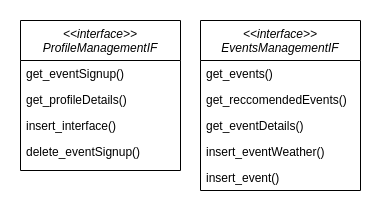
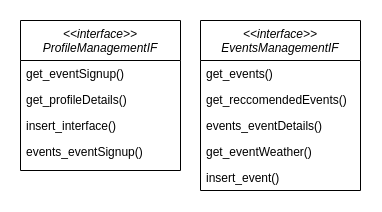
node "get_eventDetails()": label "get_eventDetails()" -> "events_eventDetails()"
node "delete_eventSignup()": label "delete_eventSignup()" -> "events_eventSignup()"
node "insert_eventWeather()": label "insert_eventWeather()" -> "get_eventWeather()"
